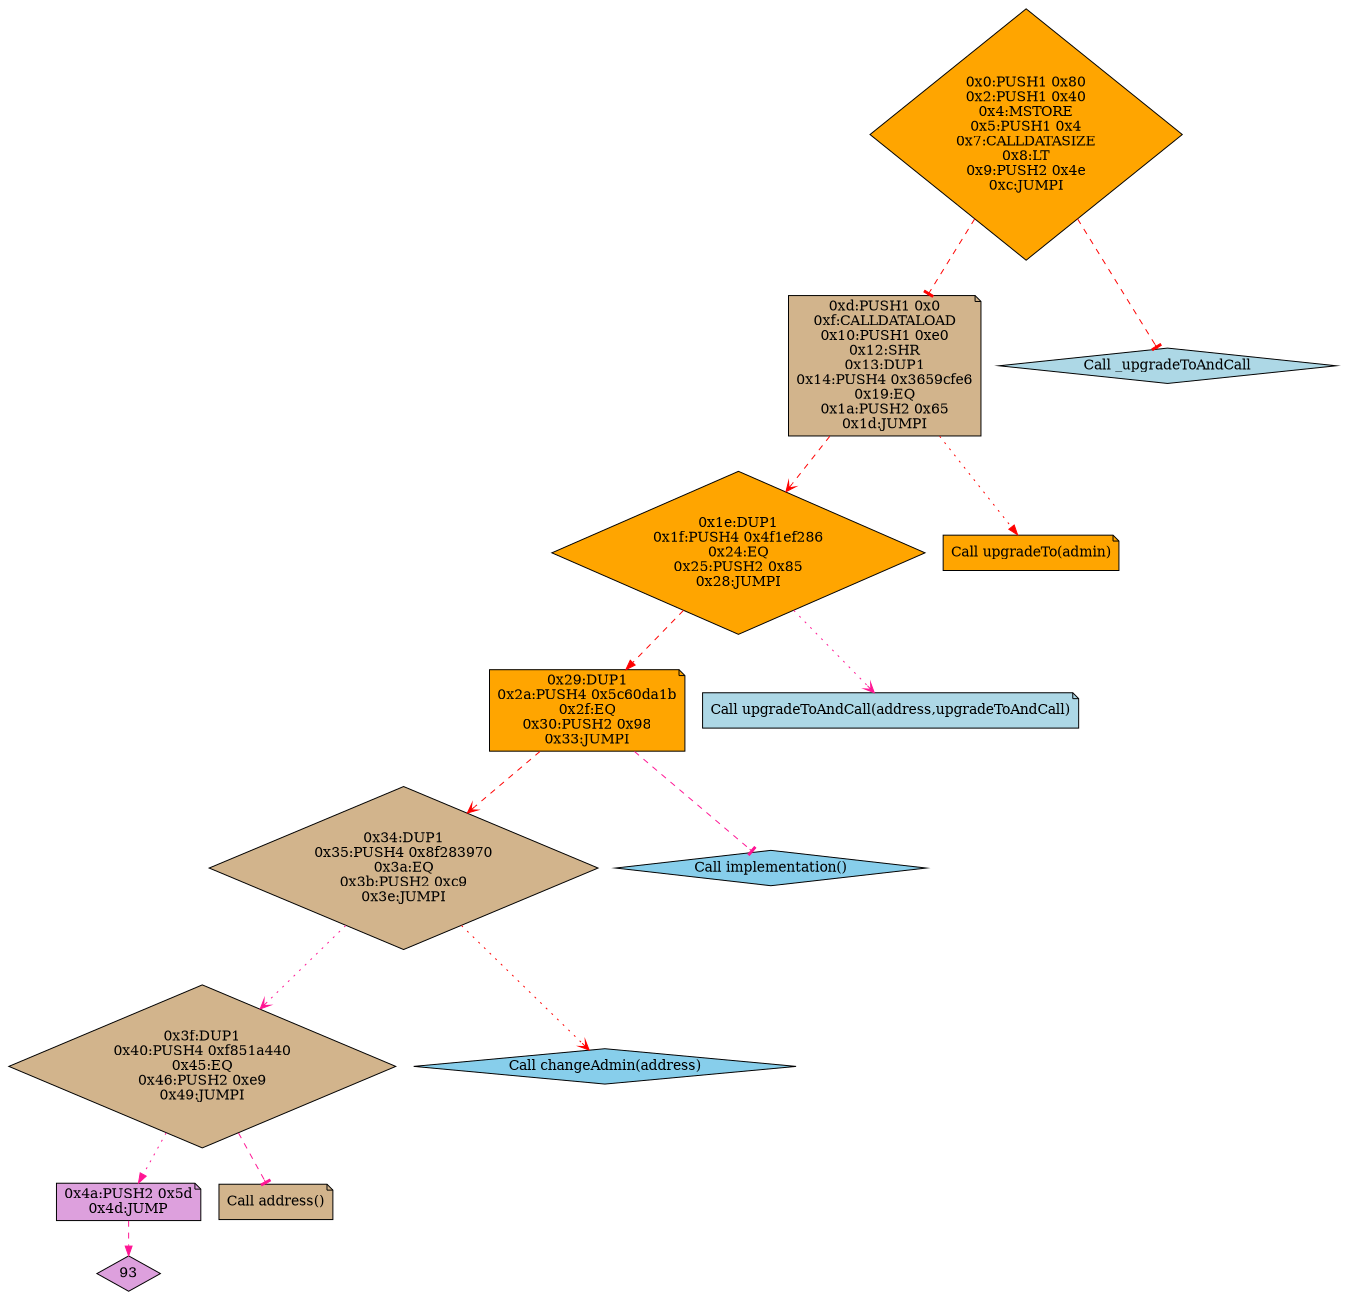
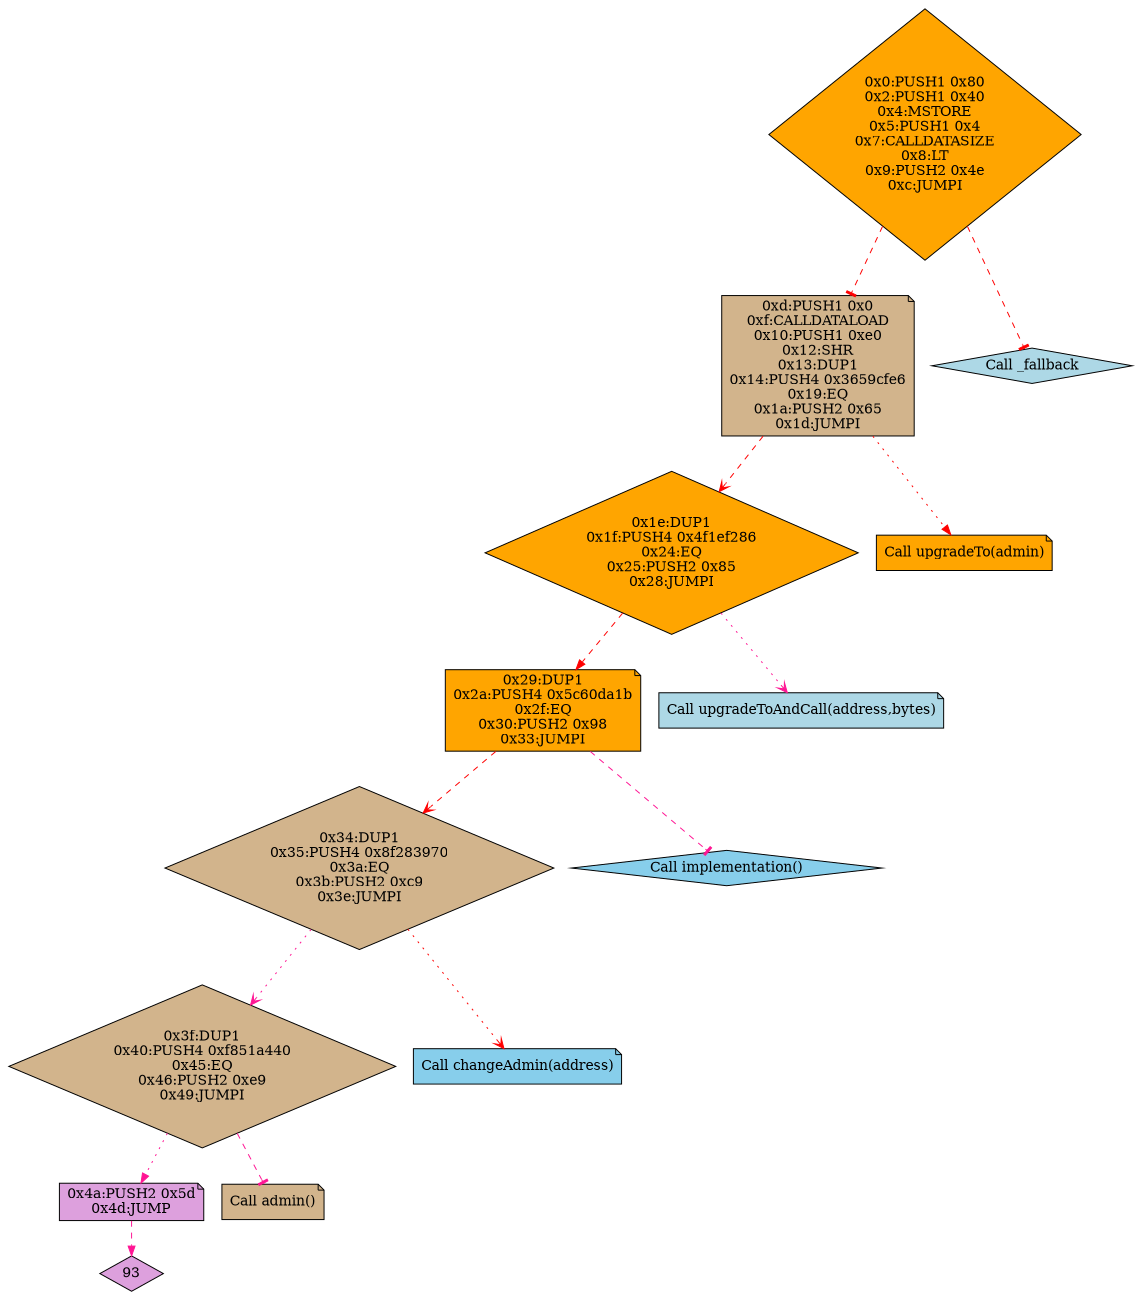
node "Call _upgradeToAndCall": label "Call _upgradeToAndCall" -> "Call _fallback"
node "Call upgradeToAndCall(address,upgradeToAndCall)": label "Call upgradeToAndCall(address,upgradeToAndCall)" -> "Call upgradeToAndCall(address,bytes)"
node "Call changeAdmin(address)": shape diamond -> note
node "Call address()": label "Call address()" -> "Call admin()"
